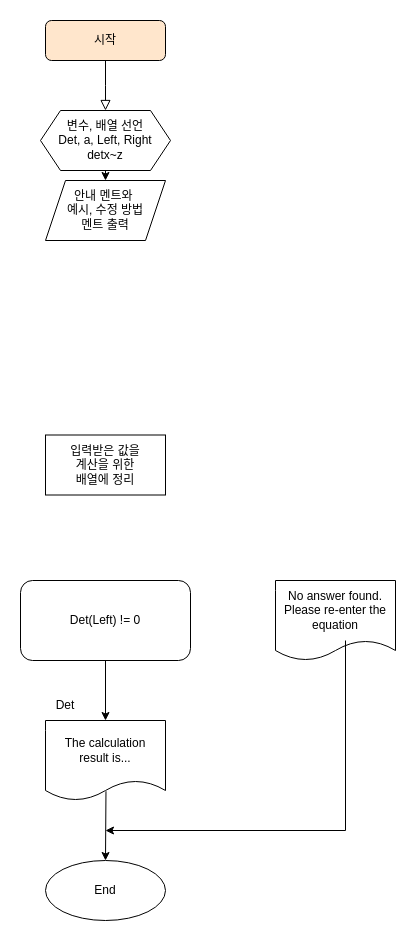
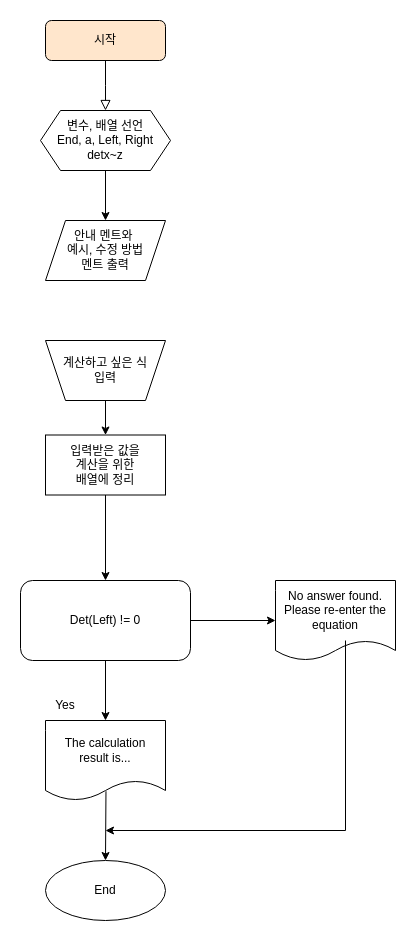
node "변수, 배열 선언 Det, a, Left, Right detx~z": label "변수, 배열 선언 Det, a, Left, Right detx~z" -> "변수, 배열 선언 End, a, Left, Right detx~z"
node "안내 멘트와 예시, 수정 방법 멘트 출력": moved (106, 211) -> (106, 251)
node "계산하고 싶은 식 입력": added
edge "계산하고 싶은 식 입력" -> "입력받은 값을 계산을 위한 배열에 정리": added
edge "입력받은 값을 계산을 위한 배열에 정리" -> "Det(Left) != 0": added
edge "Det(Left) != 0" -> "No answer found. Please re-enter the equation": added
node "Det": label "Det" -> "Yes"
